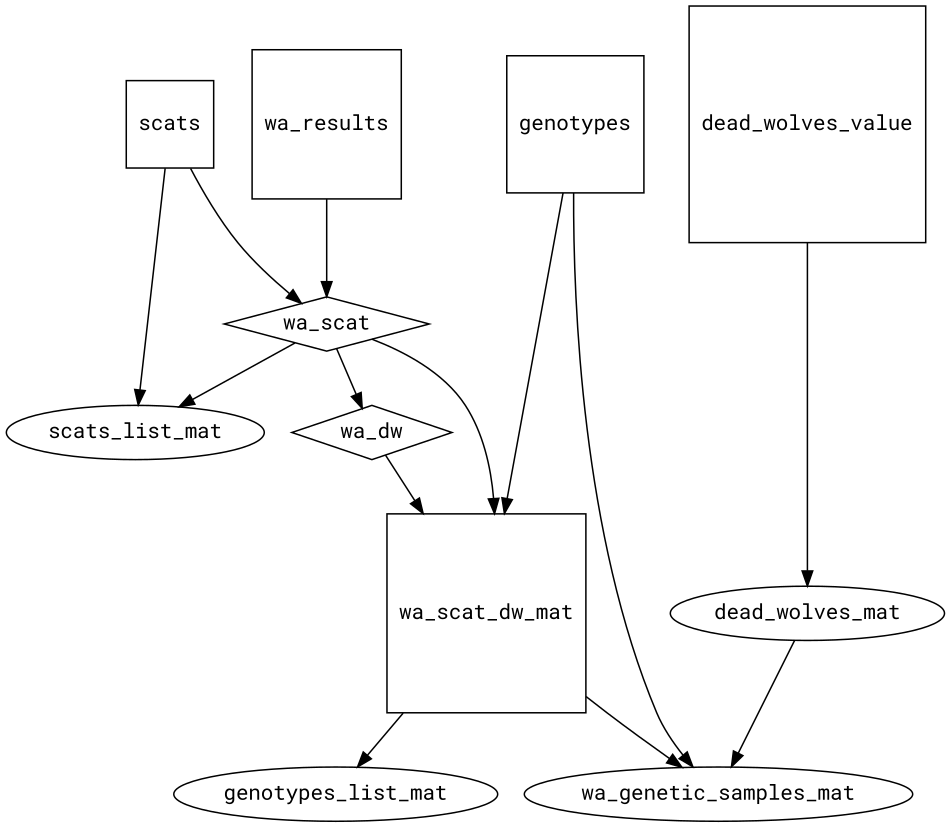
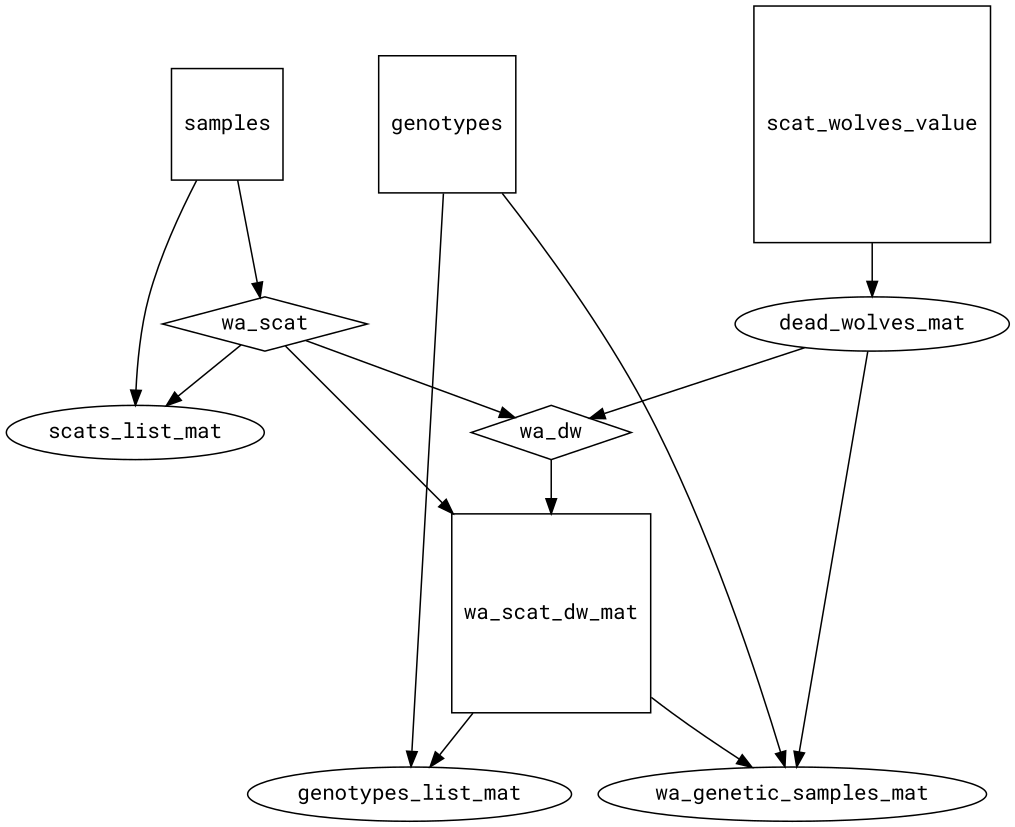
node "scats": label "scats" -> "samples"
node "wa_results": removed
node "dead_wolves_value": label "dead_wolves_value" -> "scat_wolves_value"
edge "genotypes" -> "wa_scat_dw_mat": now "genotypes" -> "genotypes_list_mat"
edge "dead_wolves_mat" -> "wa_dw": added
